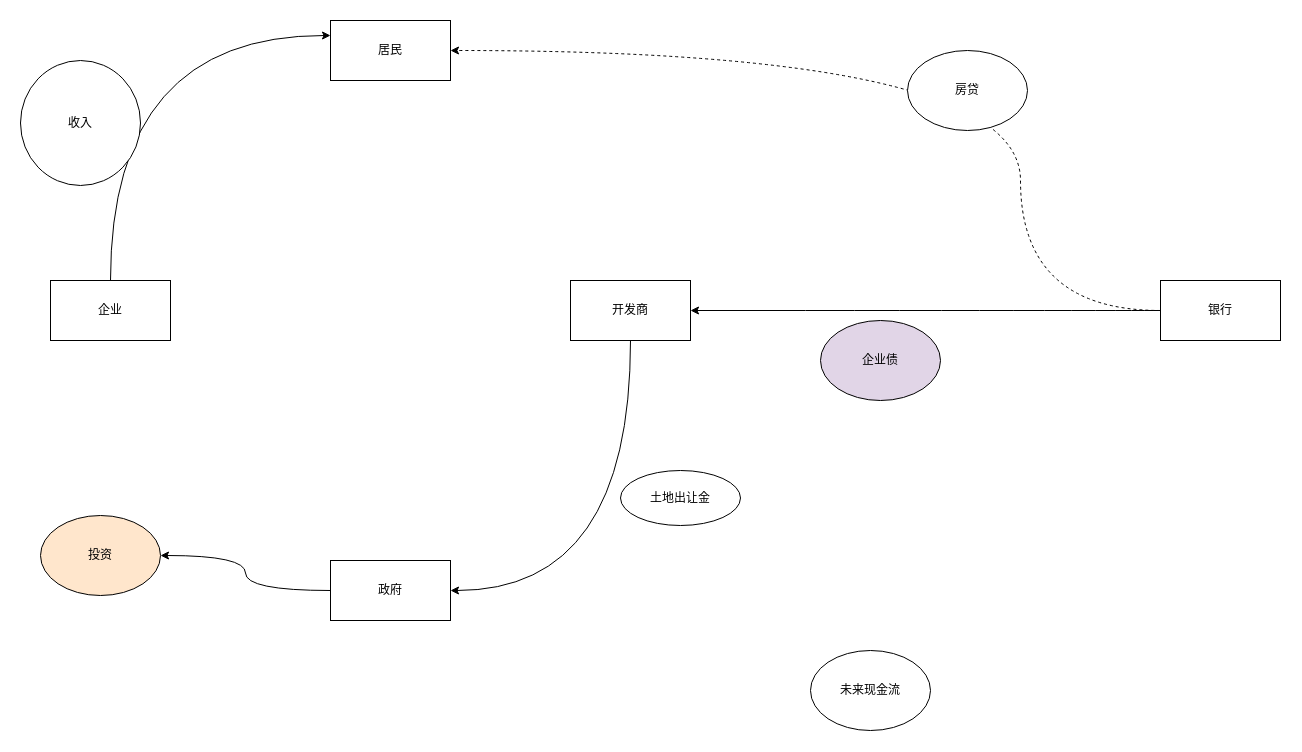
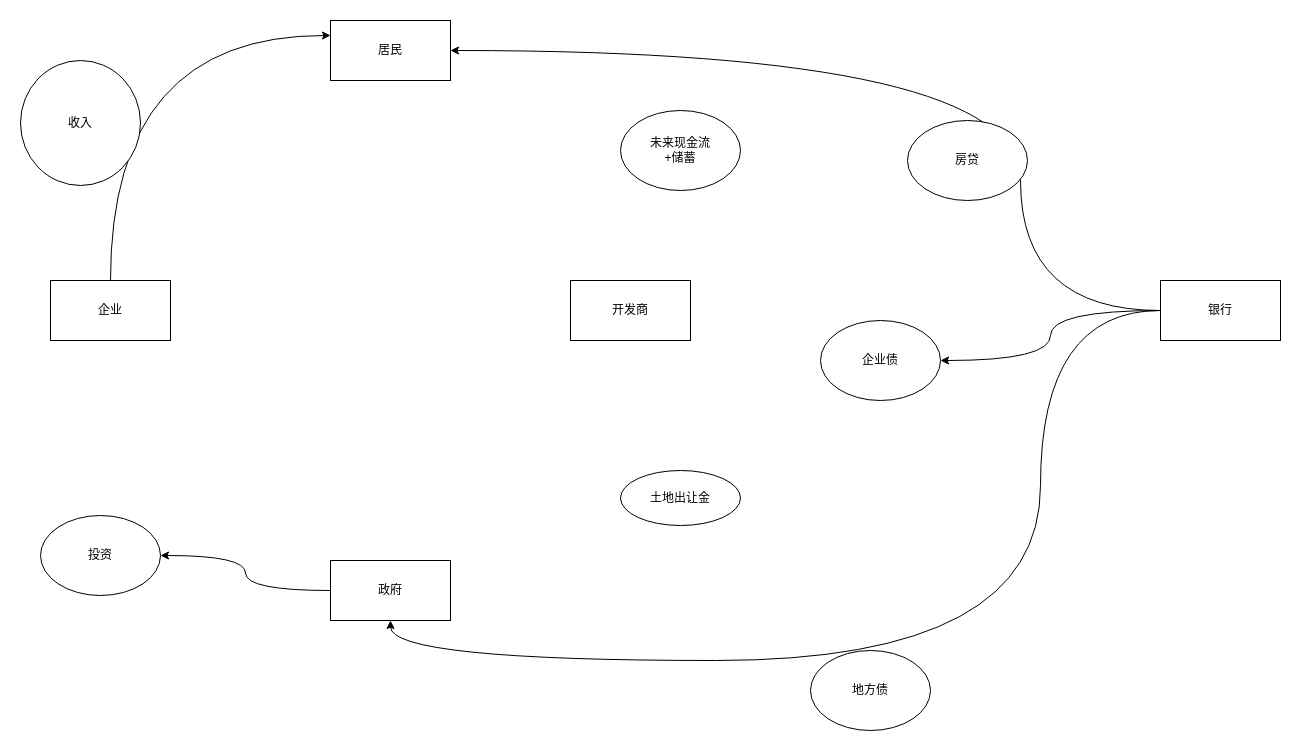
edge "银行" -> "居民": style dashed -> solid
node "房贷": moved (968, 91) -> (968, 161)
node "未来现金流 +储蓄": added
edge "银行" -> "开发商": now "银行" -> "企业债"
node "企业债": fillcolor #e1d5e7 -> #ffffff
edge "开发商" -> "政府": removed
node "投资": fillcolor #ffe6cc -> #ffffff
edge "银行" -> "政府": added
node "未来现金流": label "未来现金流" -> "地方债"
